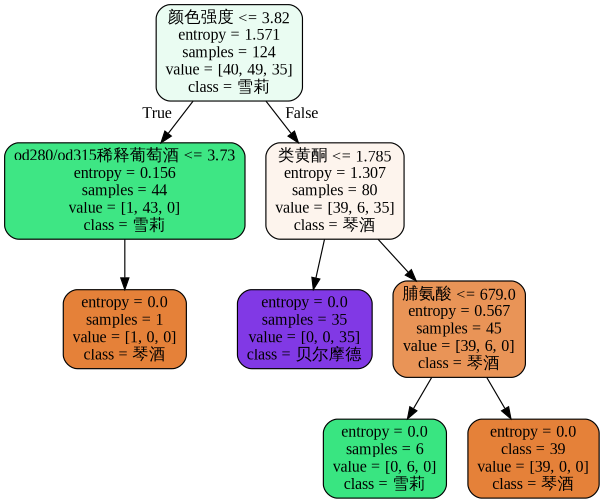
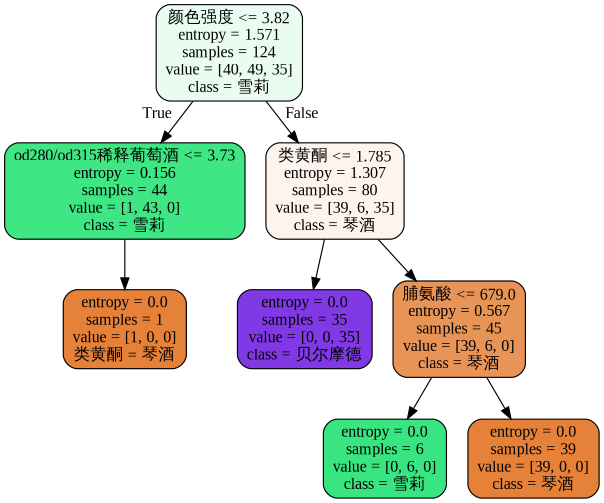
node "entropy = 0.0 samples = 1 value = [1, 0, 0] class = 琴酒": label "entropy = 0.0 samples = 1 value = [1, 0, 0] class = 琴酒" -> "entropy = 0.0 samples = 1 value = [1, 0, 0] 类黄酮 = 琴酒"
node "entropy = 0.0 class = 39 value = [39, 0, 0] class = 琴酒": label "entropy = 0.0 class = 39 value = [39, 0, 0] class = 琴酒" -> "entropy = 0.0 samples = 39 value = [39, 0, 0] class = 琴酒"
